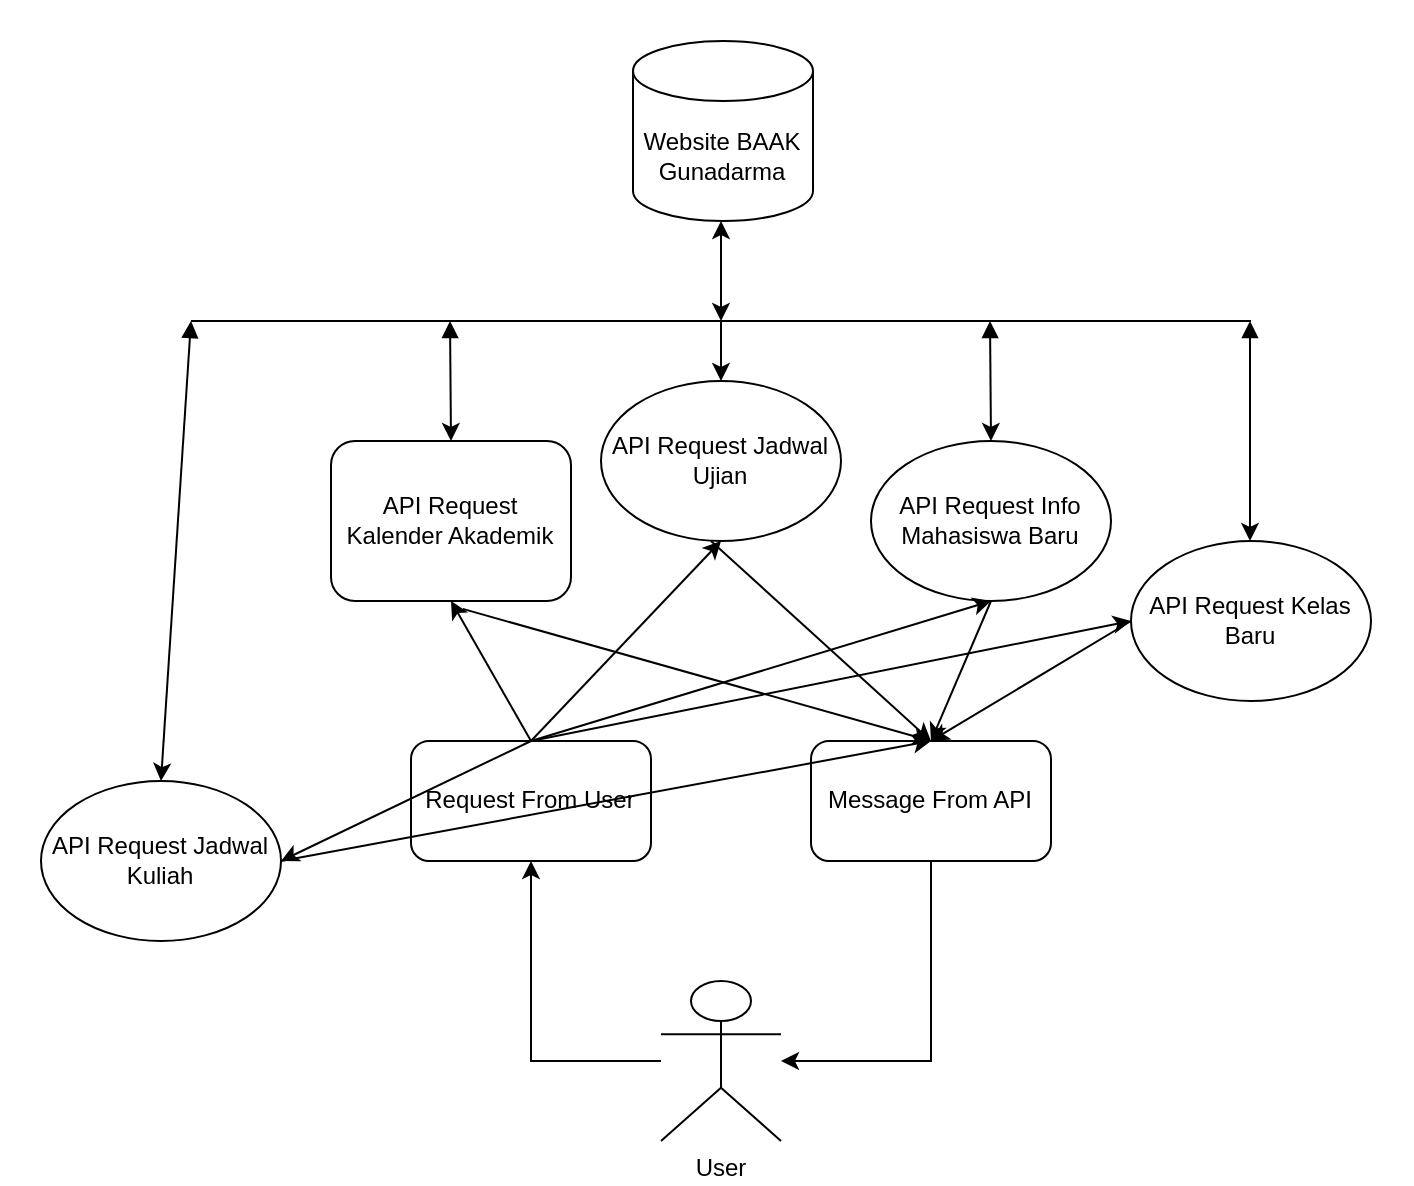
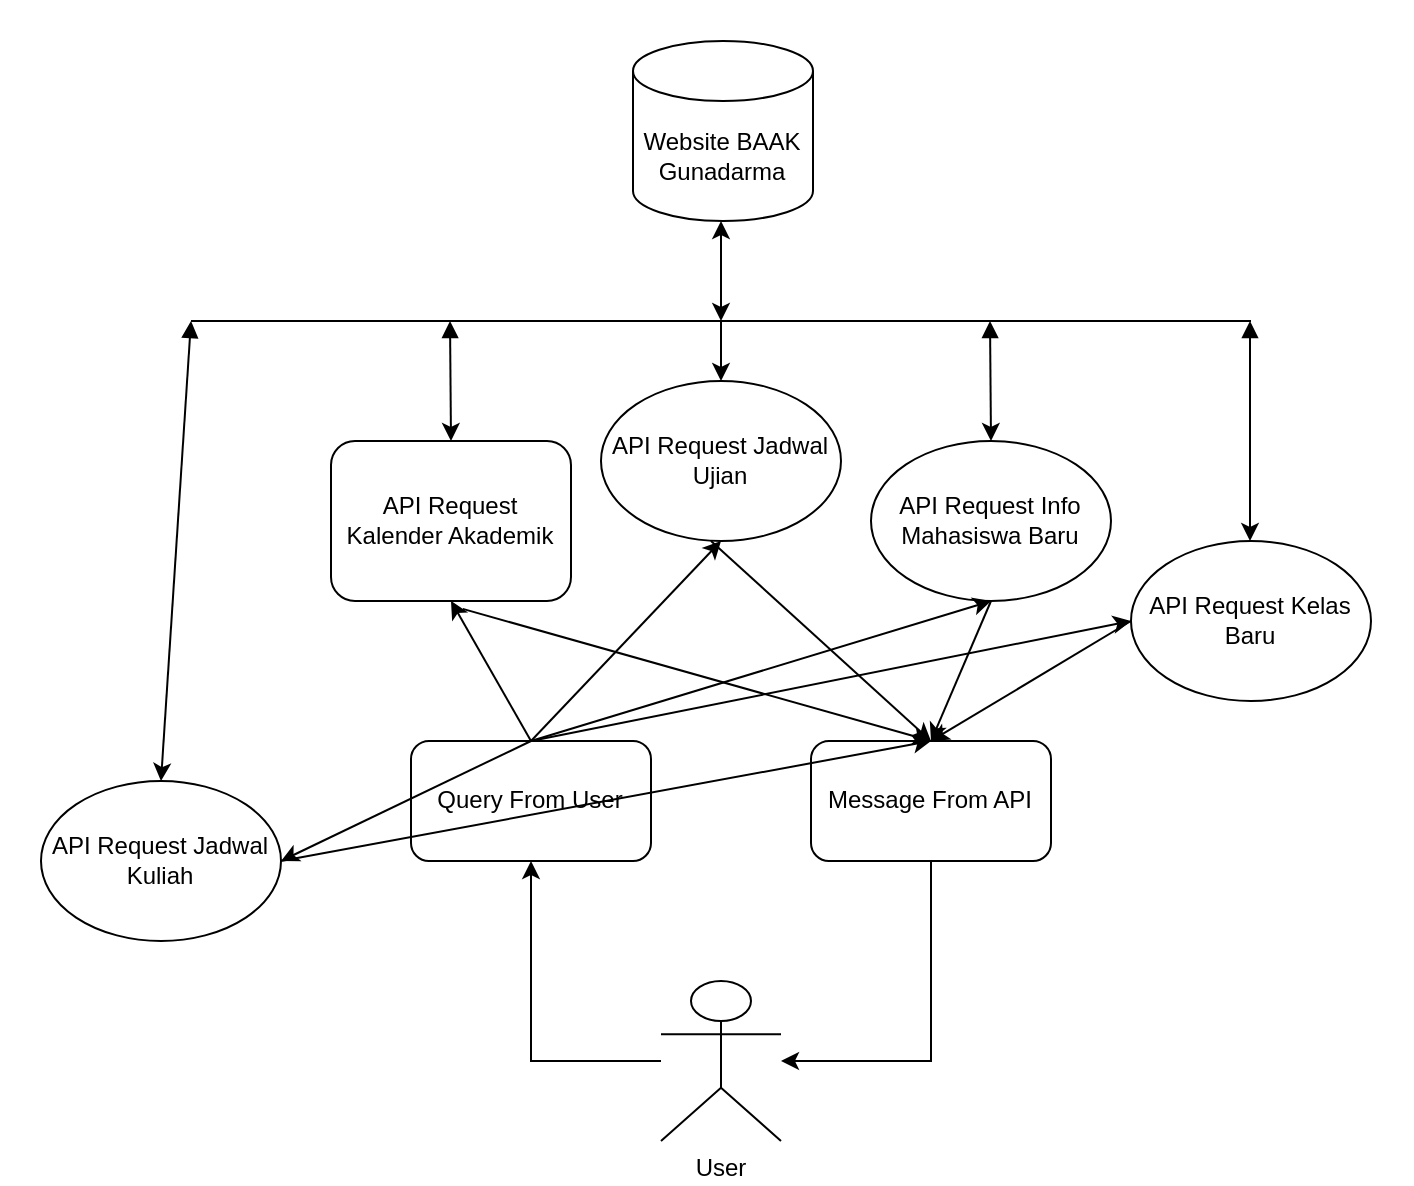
node "Request From User": label "Request From User" -> "Query From User"
